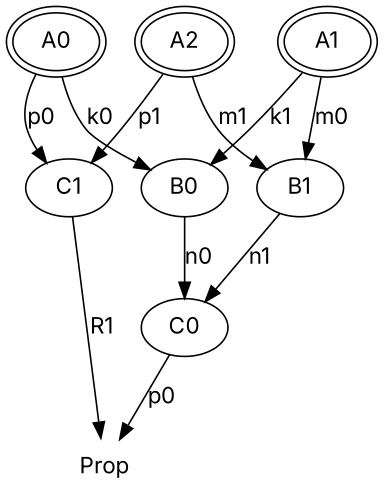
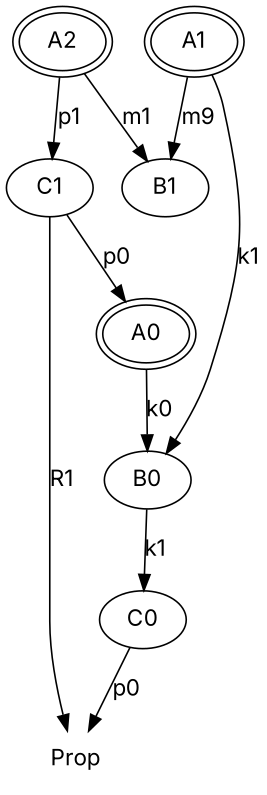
edge "A0" -> "C1": reversed
edge "A1" -> "B1": label "m0" -> "m9"
edge "B1" -> "C0": removed, label "n1"
edge "B0" -> "C0": label "n0" -> "k1"
